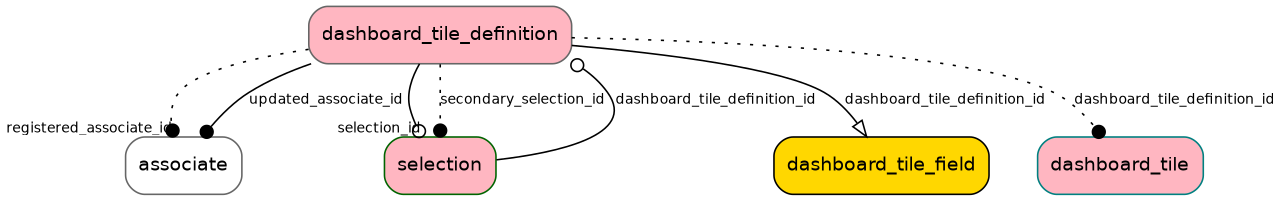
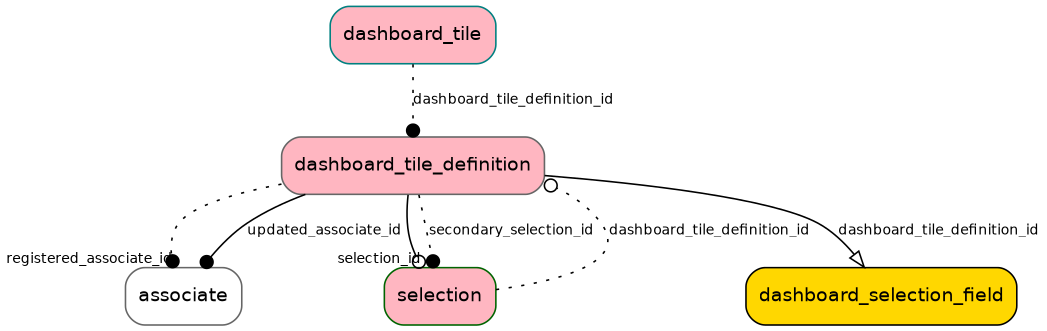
edge "dashboard_tile_definition" -> "dashboard_tile": reversed
edge "selection" -> "dashboard_tile_definition": style solid -> dotted
node "dashboard_tile_field": label "dashboard_tile_field" -> "dashboard_selection_field"
